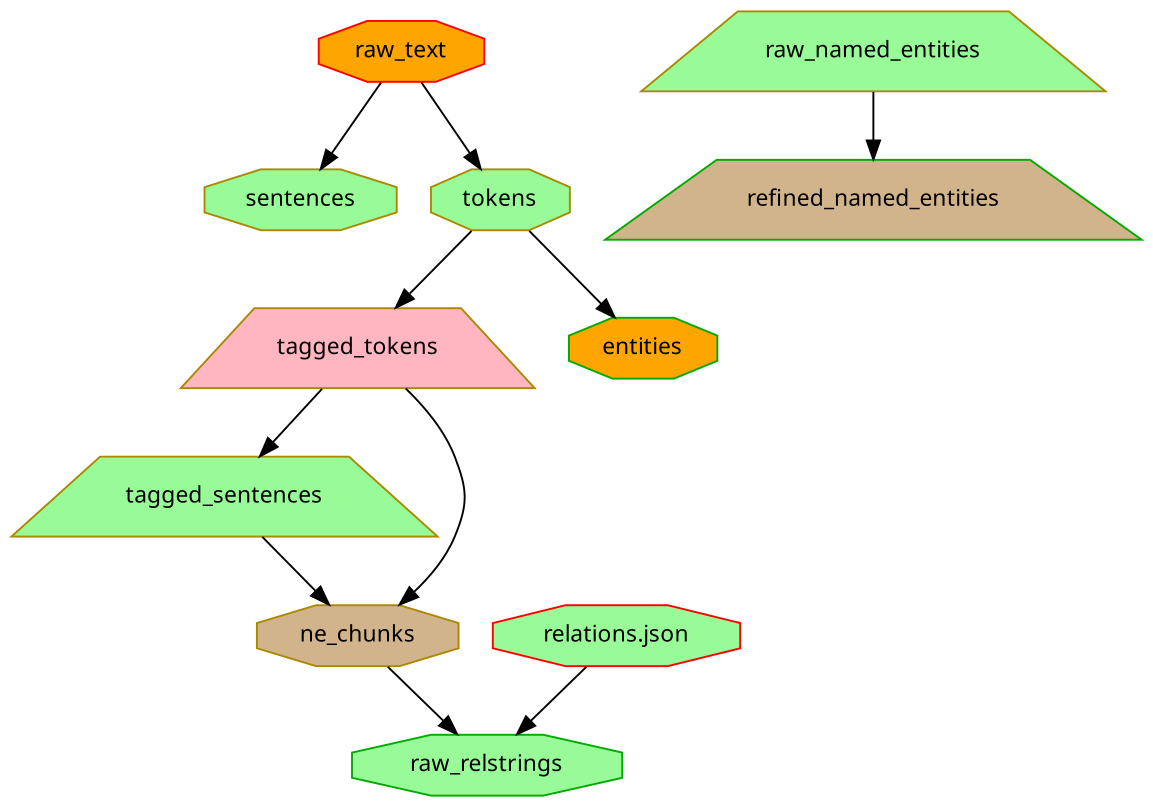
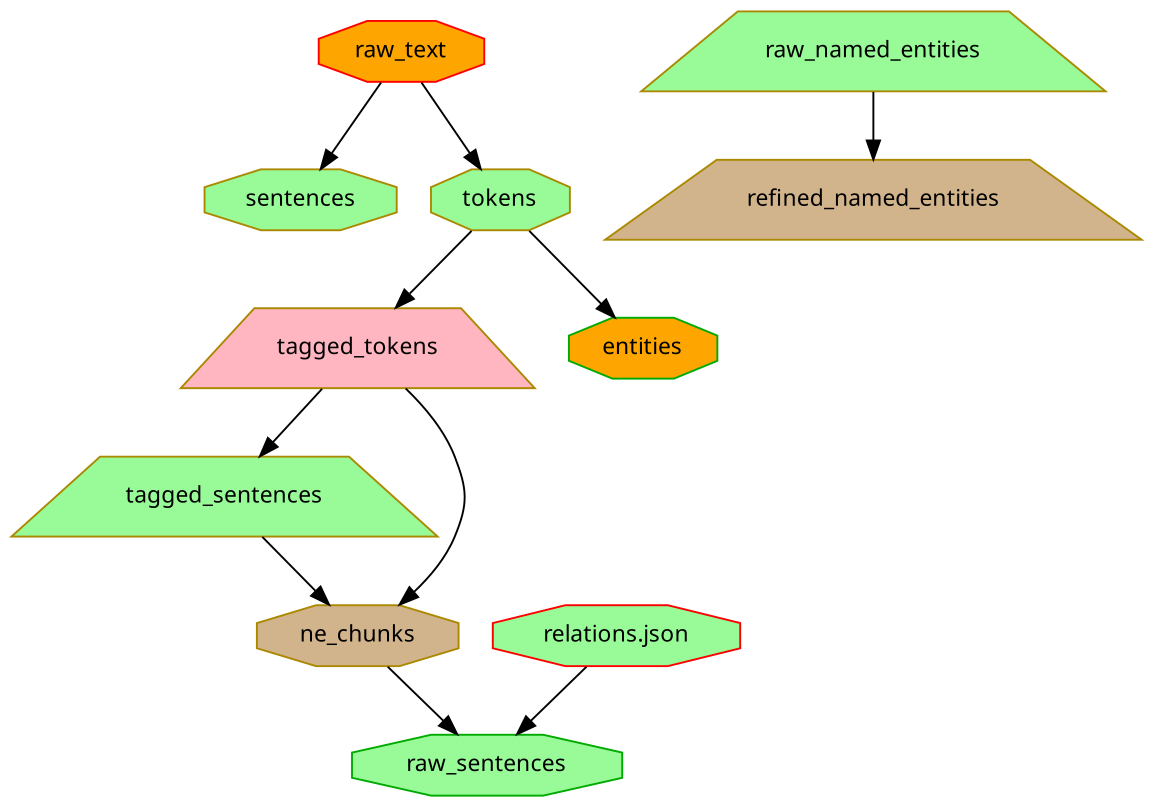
node "refined_named_entities": color #00aa00 -> #aa8800
node "raw_relstrings": label "raw_relstrings" -> "raw_sentences"
